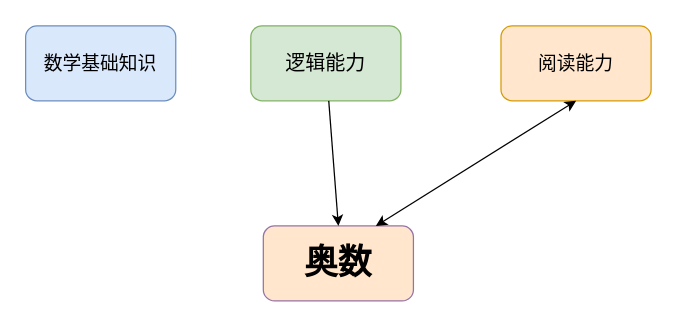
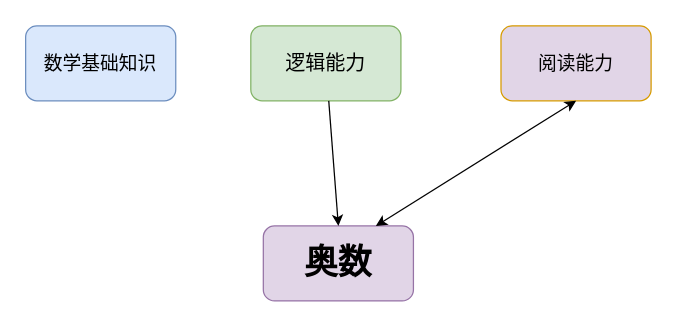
node "阅读能力": fillcolor #ffe6cc -> #e1d5e7
node "奥数": fillcolor #ffe6cc -> #e1d5e7
